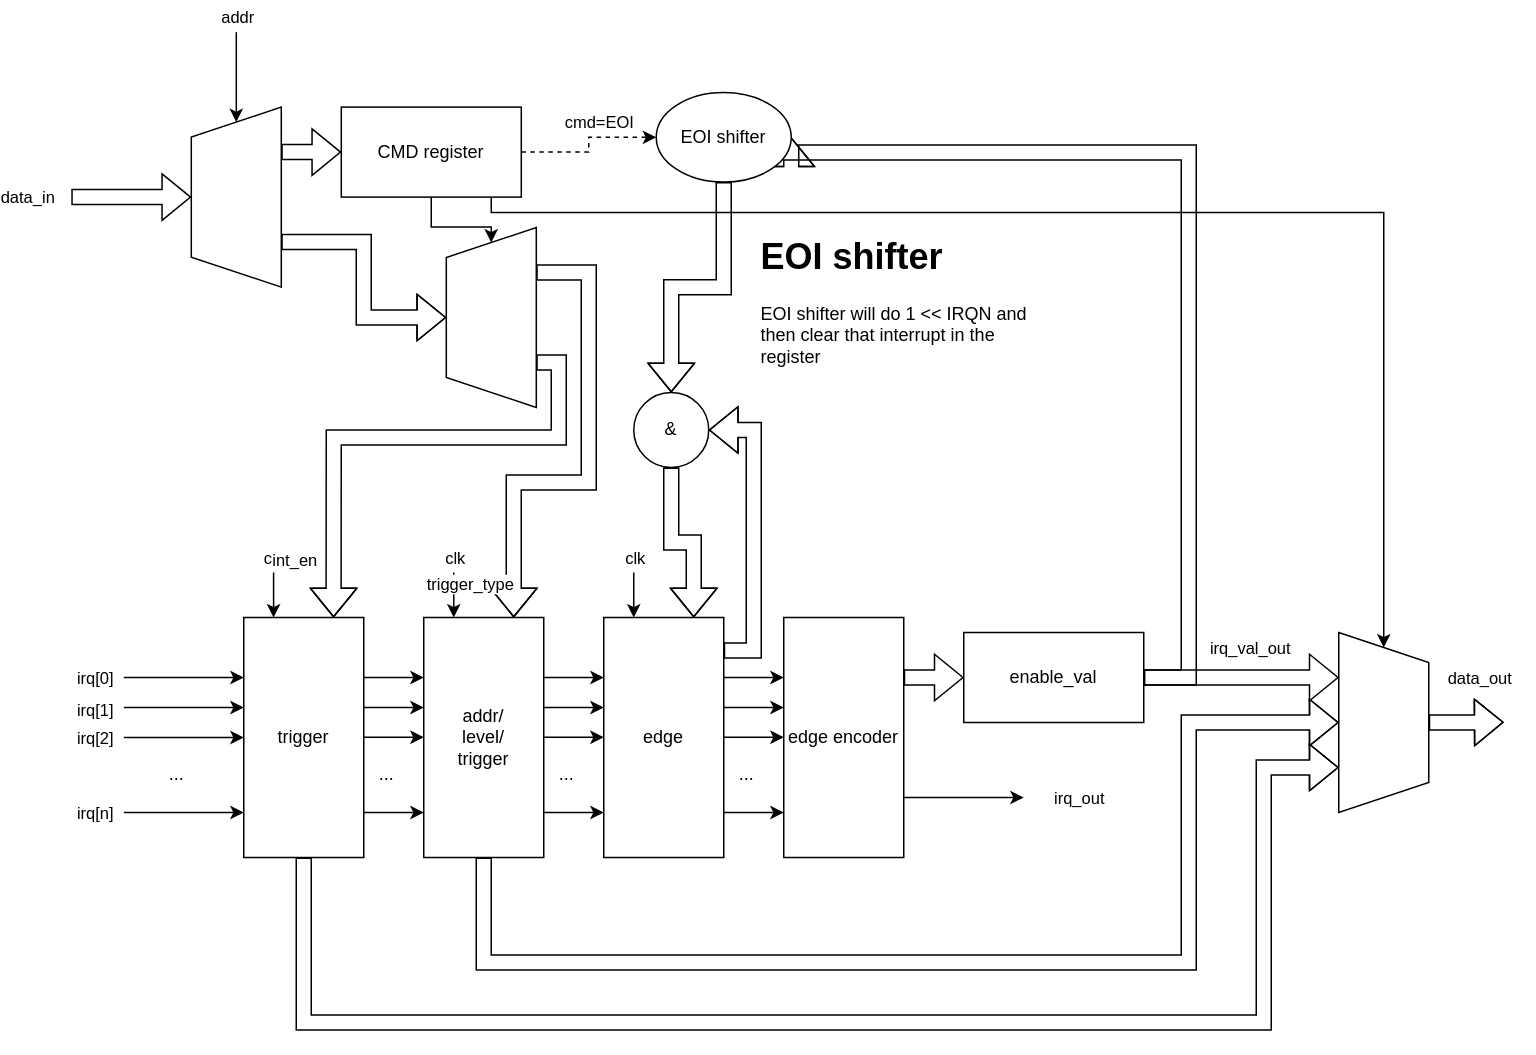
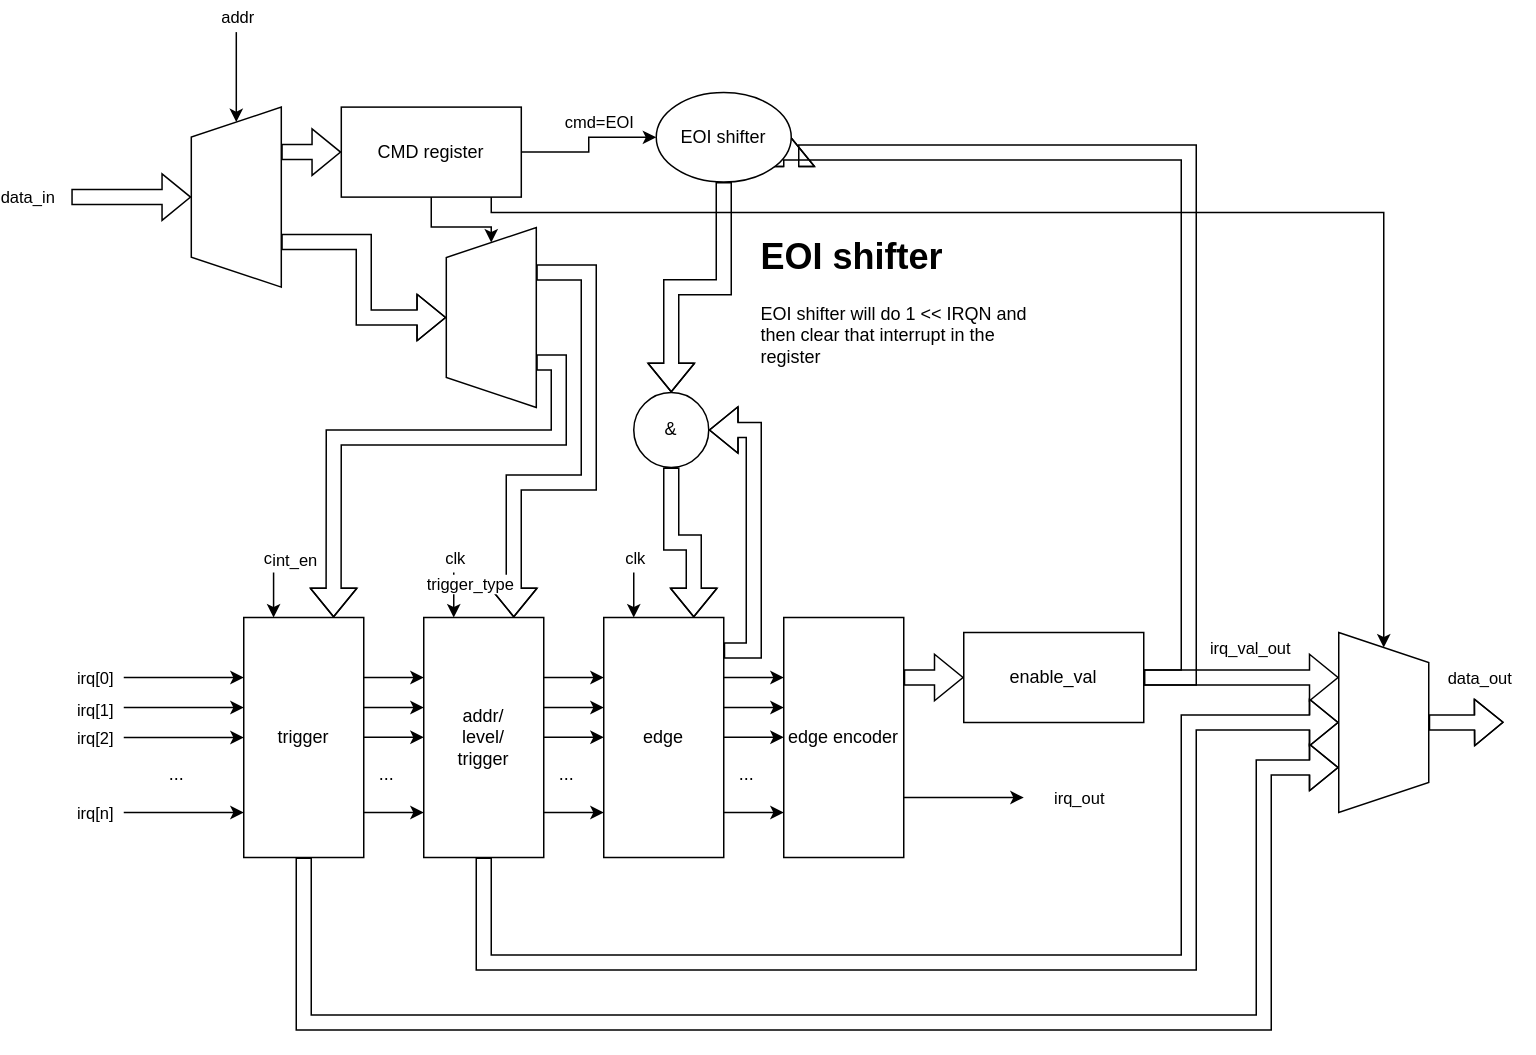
edge "CMD register" -> "EOI shifter": style dashed -> solid
